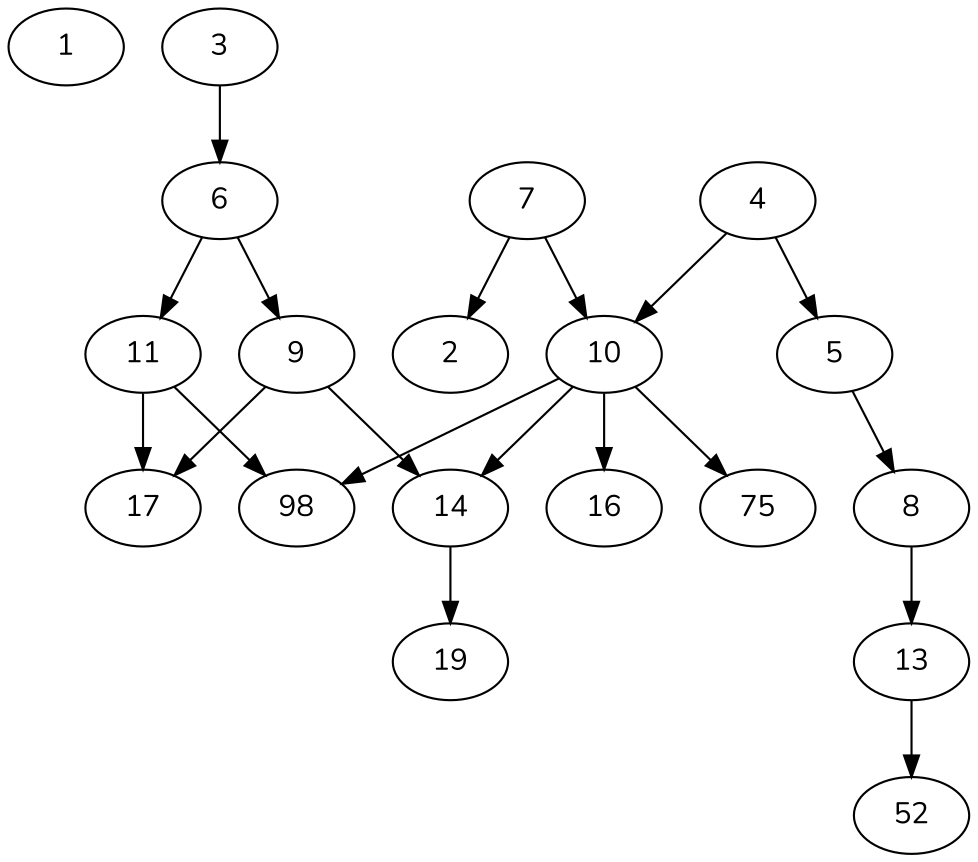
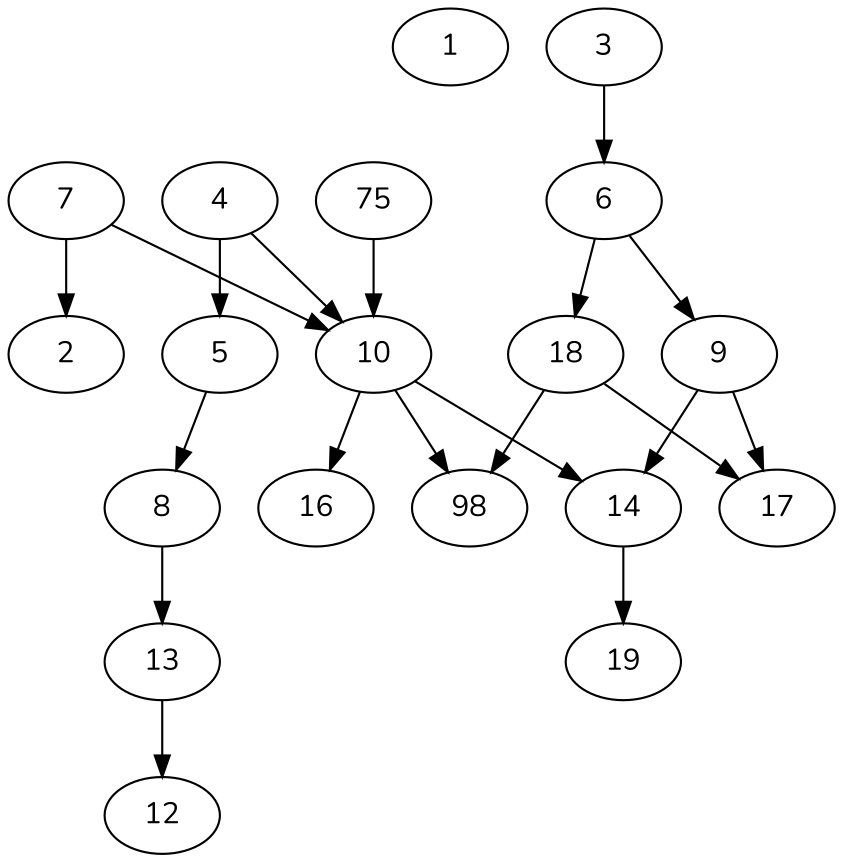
node "11": label "11" -> "18"
edge "10" -> "75": reversed
node "52": label "52" -> "12"
